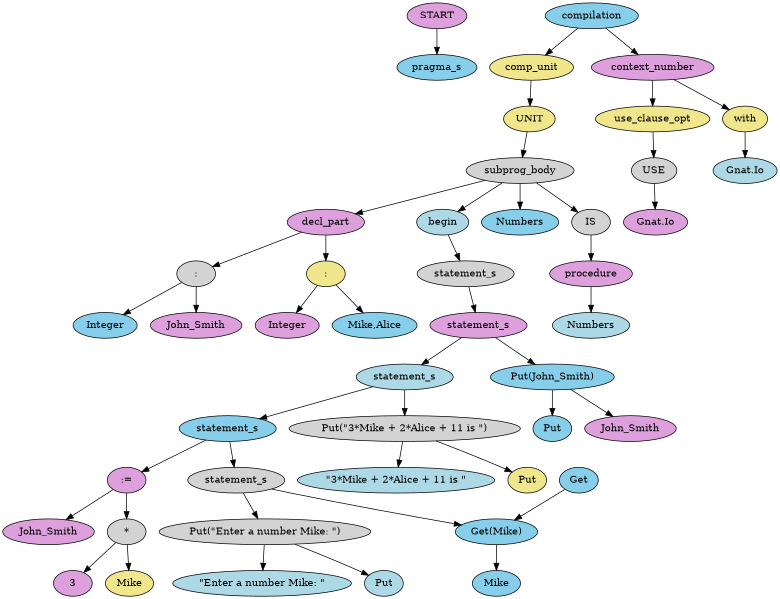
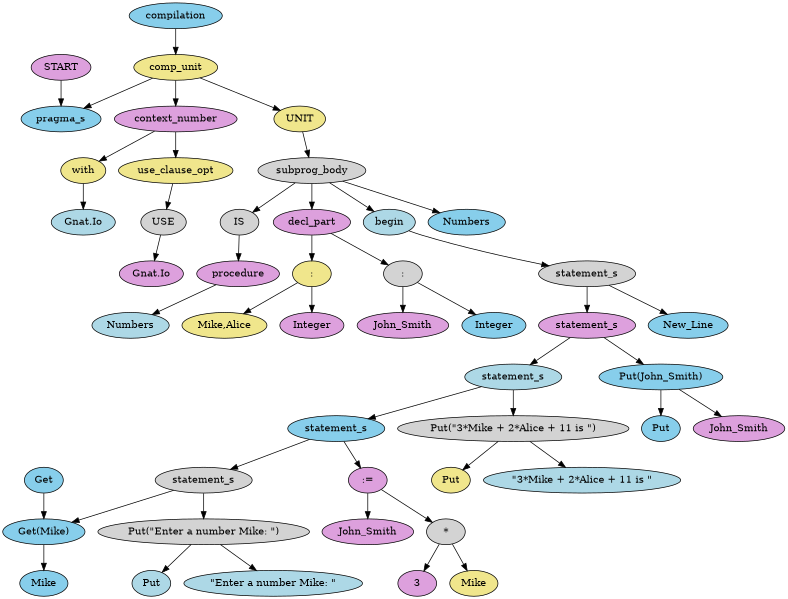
edge "compilation" -> "context_number": now "comp_unit" -> "context_number"
edge "comp_unit" -> "pragma_s": added
node "Mike,Alice": fillcolor skyblue -> khaki
node "New_Line": added
